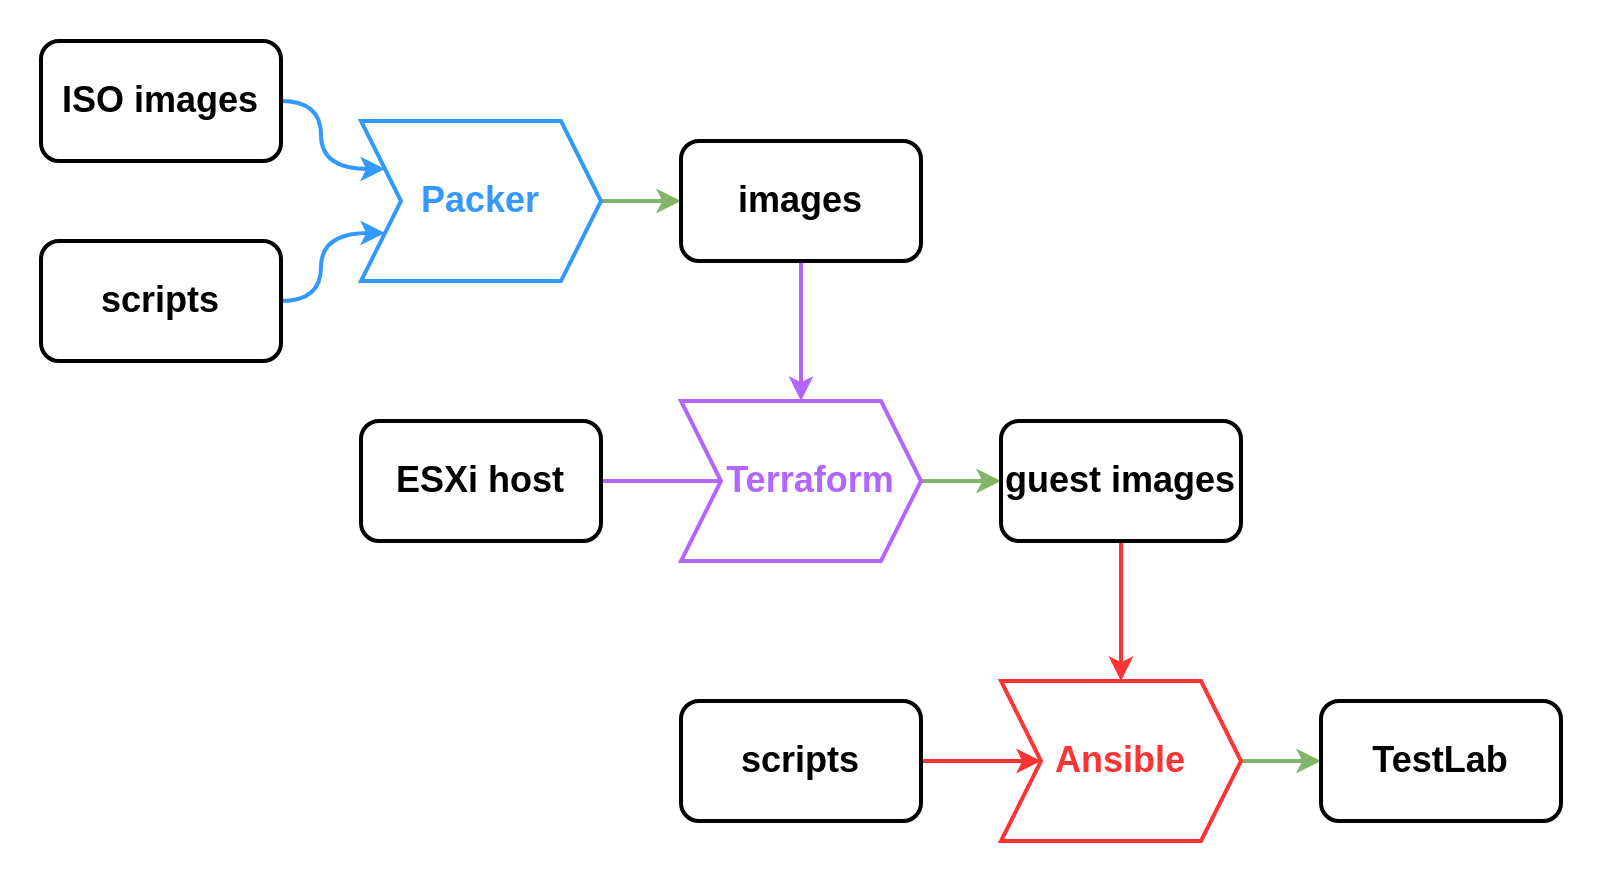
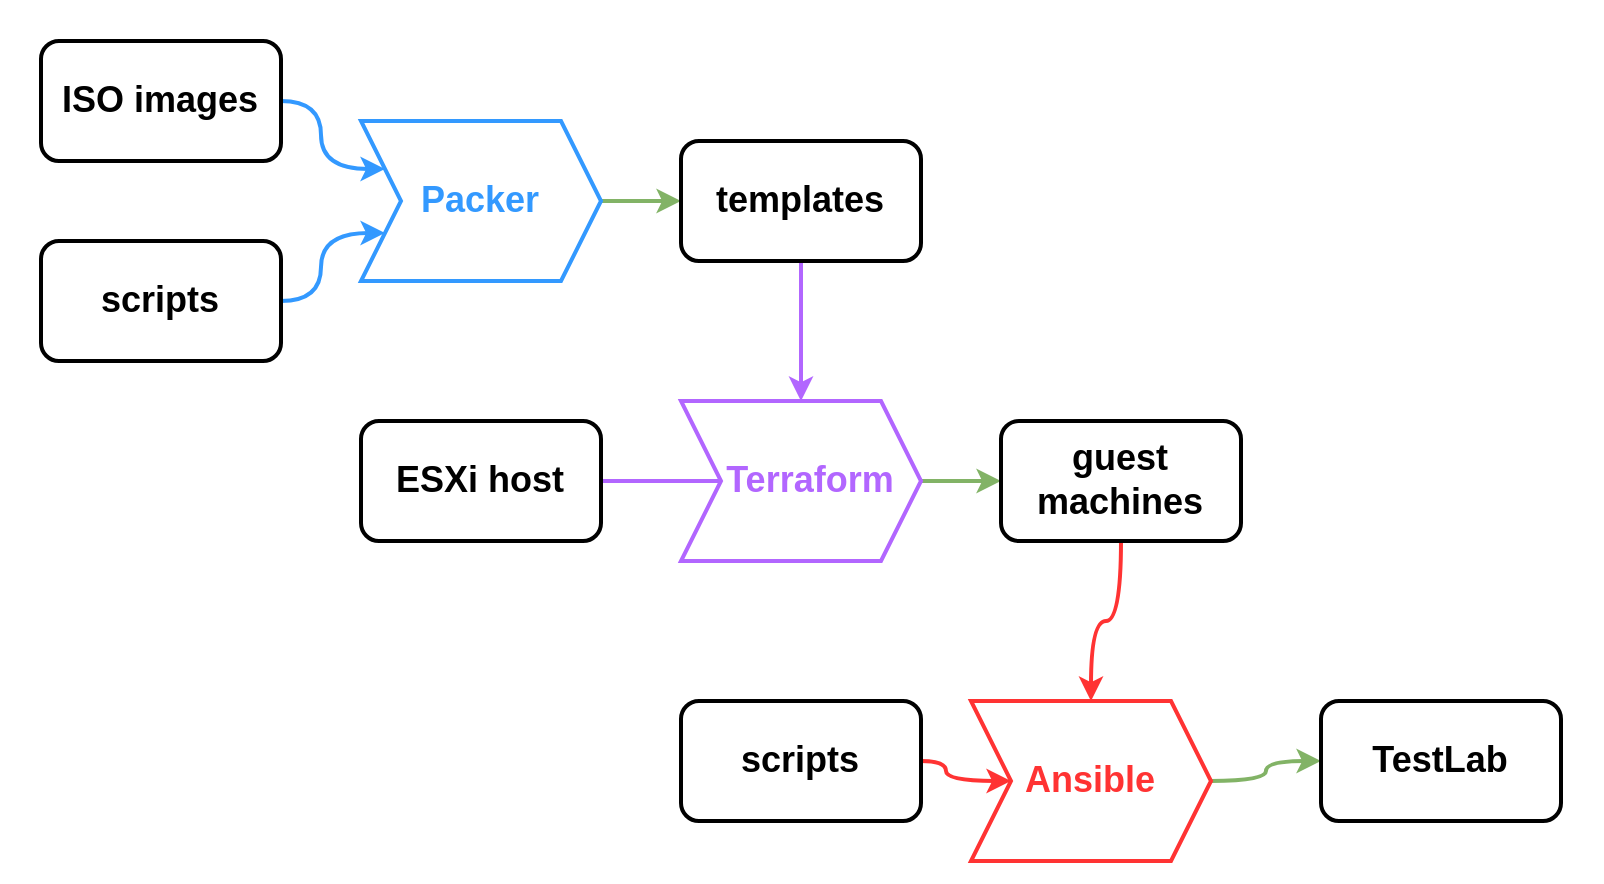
node "images": label "images" -> "templates"
node "guest images": label "guest images" -> "guest machines"
node "Ansible": moved (1121, 761) -> (1091, 781)
